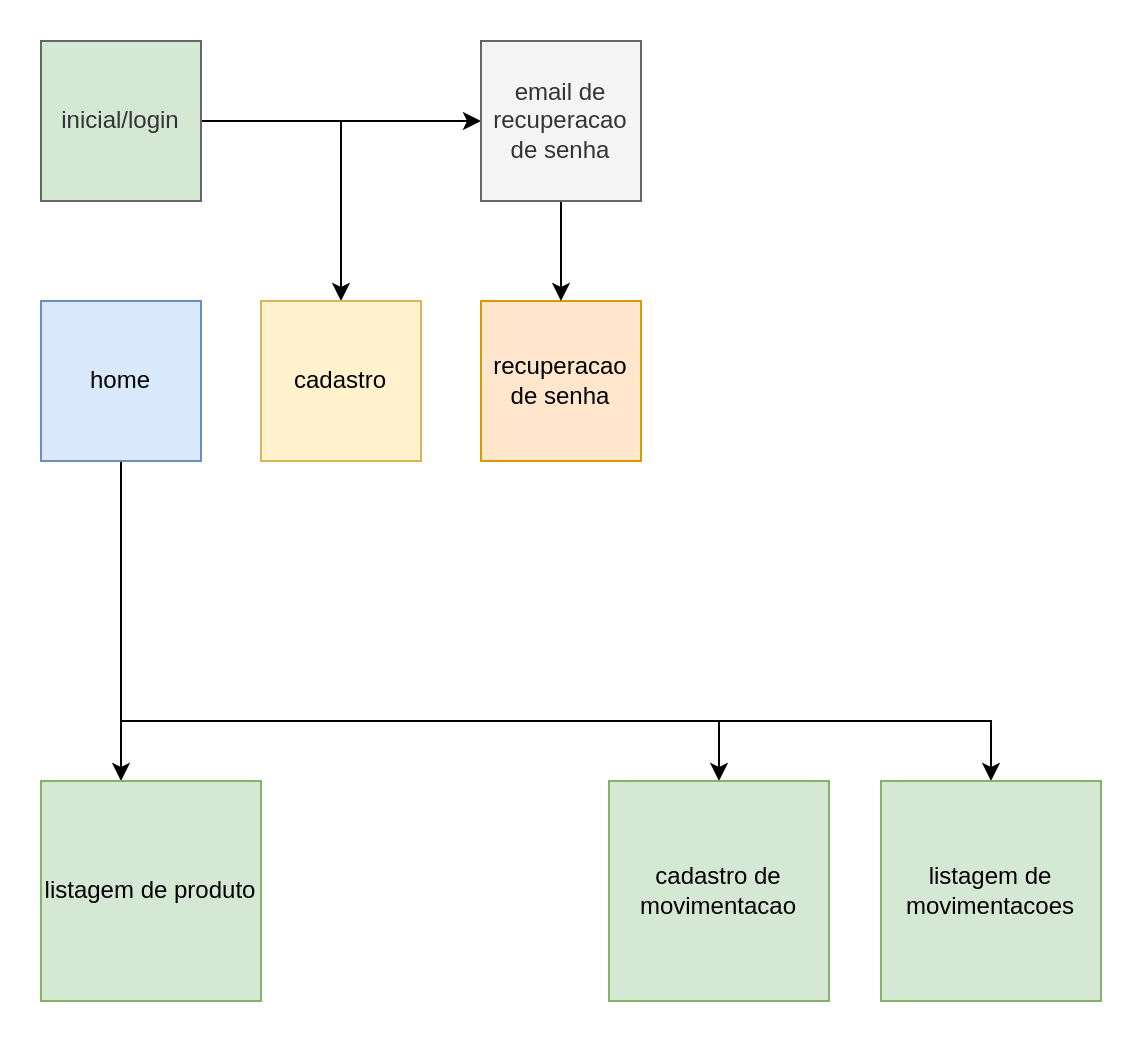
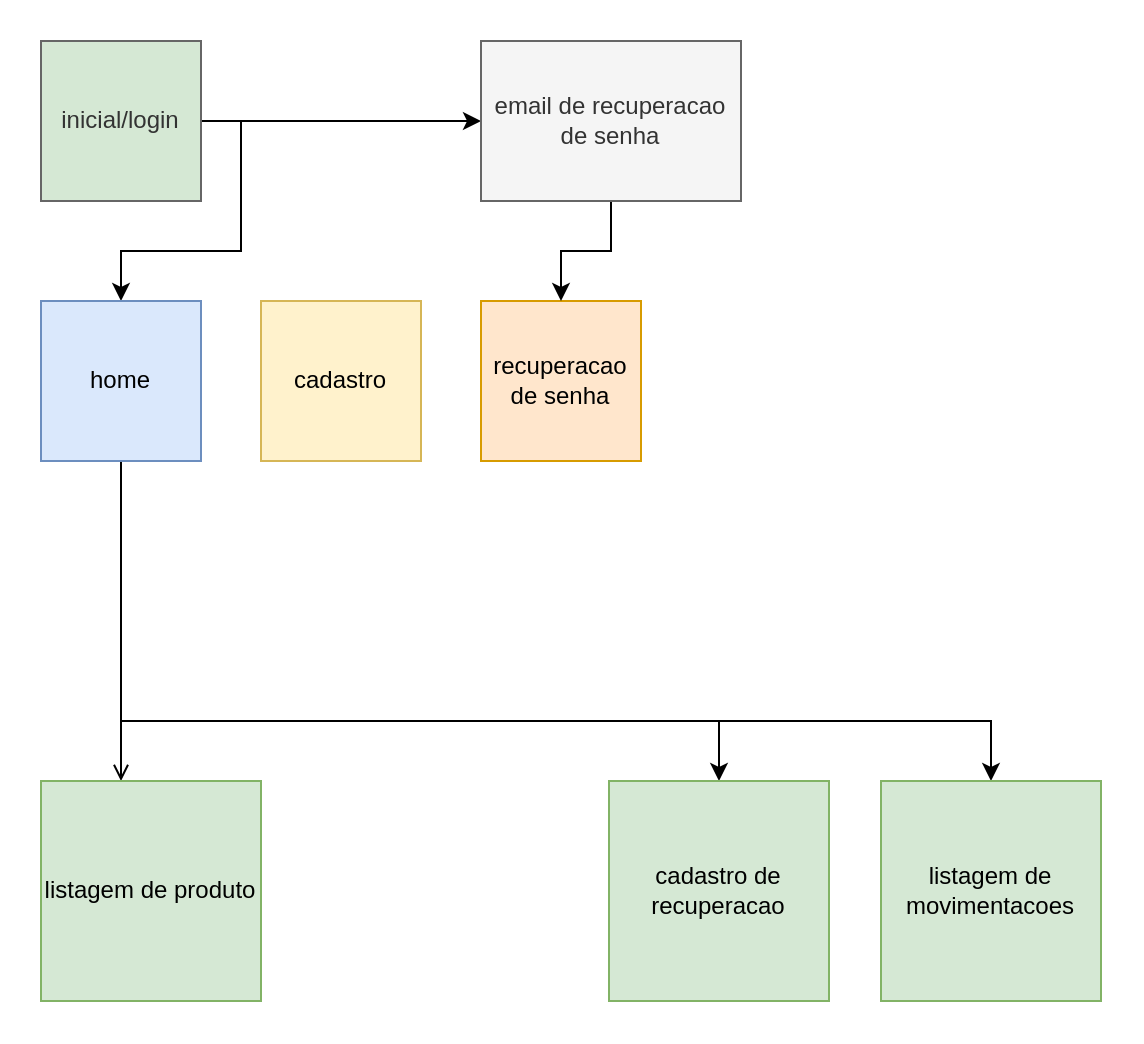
node "email de recuperacao de senha": size 160x160 -> 260x160
edge "inicial/login" -> "cadastro": now "inicial/login" -> "home"
edge "home" -> "listagem de produto": arrowhead classic -> open
node "cadastro de movimentacao": label "cadastro de movimentacao" -> "cadastro de recuperacao"
